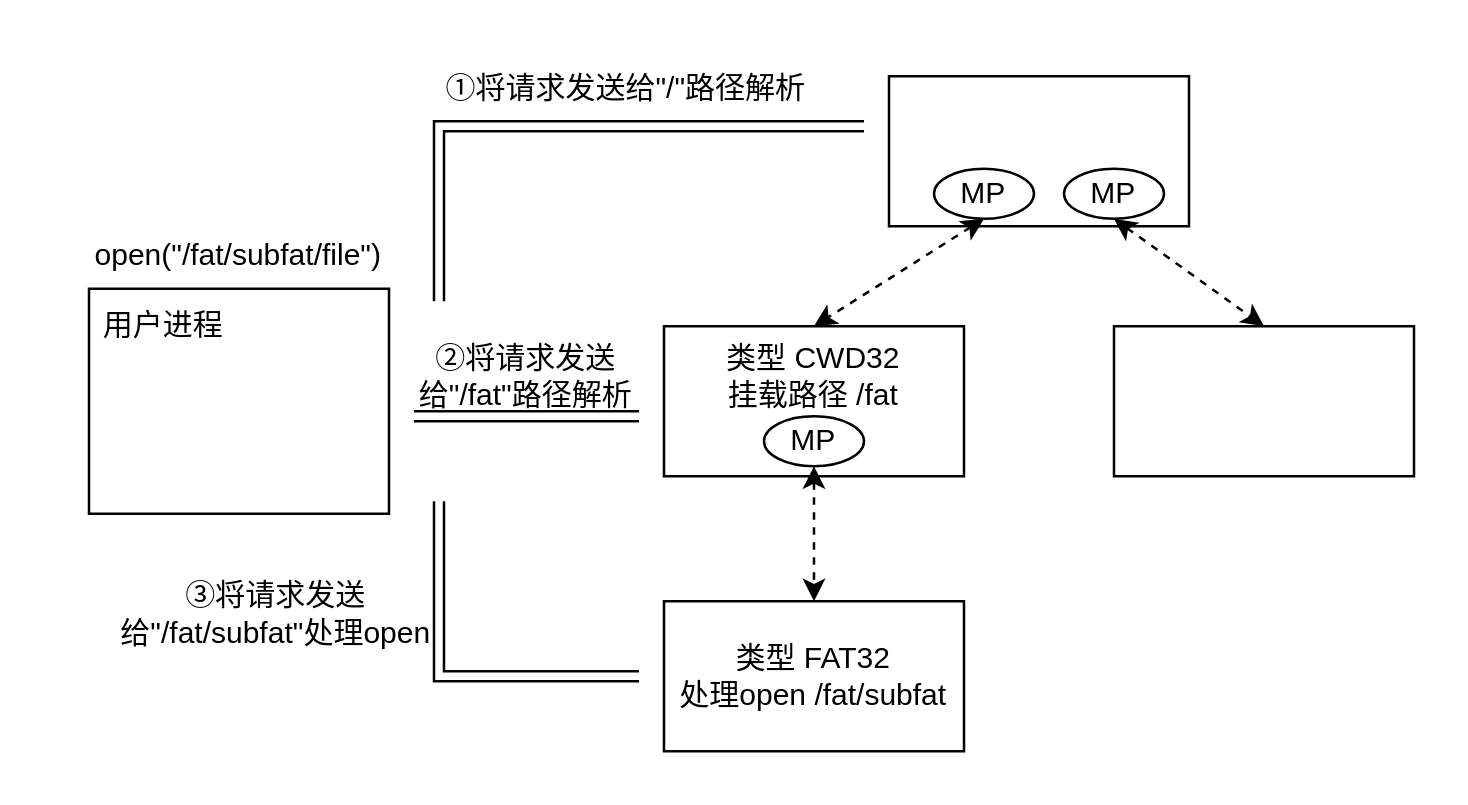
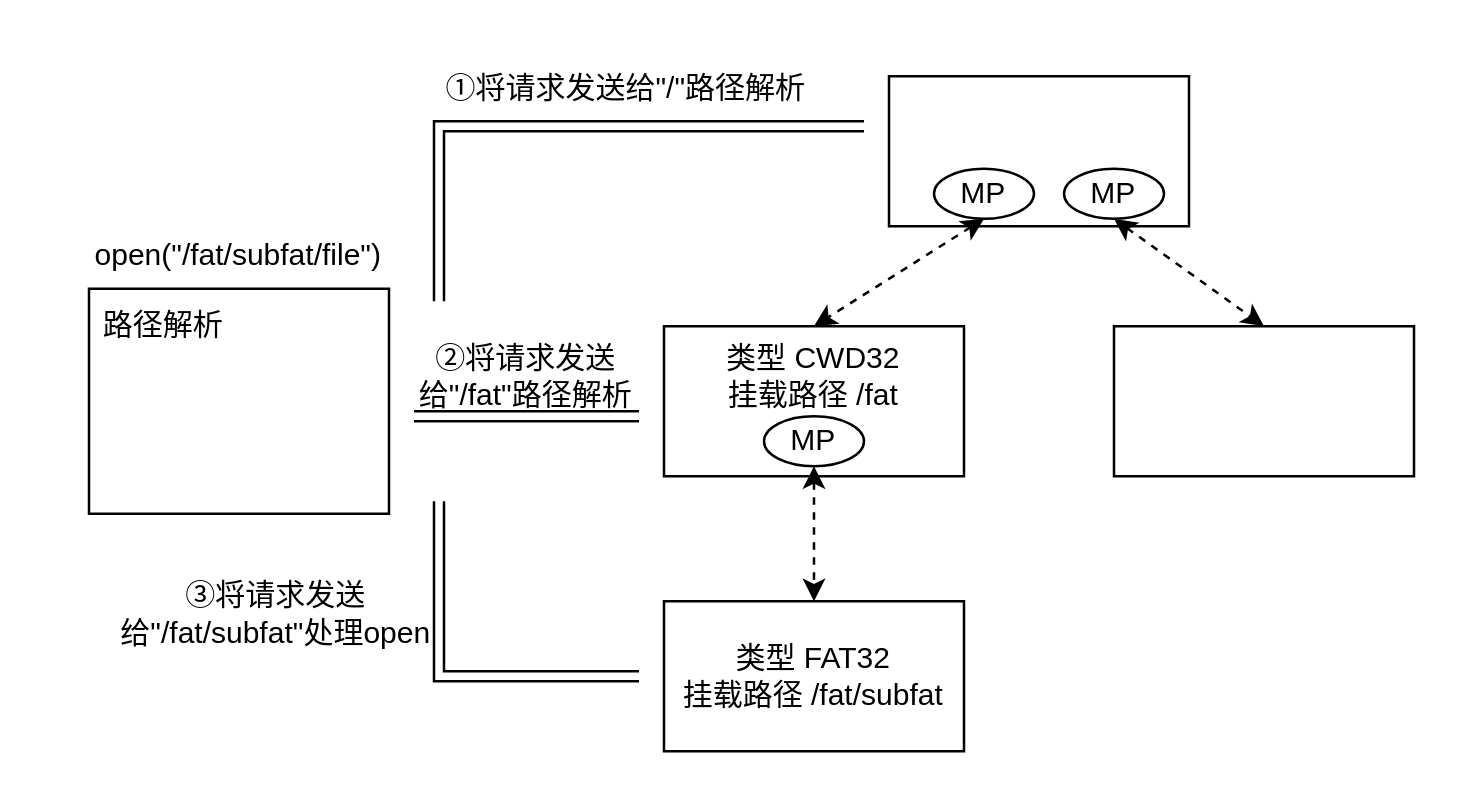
node "用户进程": label "用户进程" -> "路径解析"
node "类型 FAT32 处理open /fat/subfat": label "类型 FAT32 处理open /fat/subfat" -> "类型 FAT32 挂载路径 /fat/subfat"
